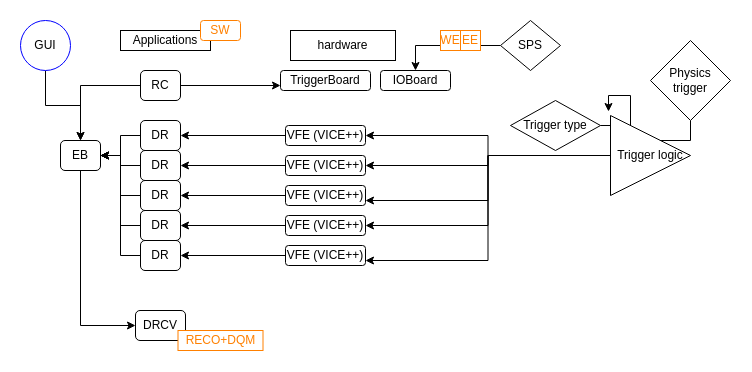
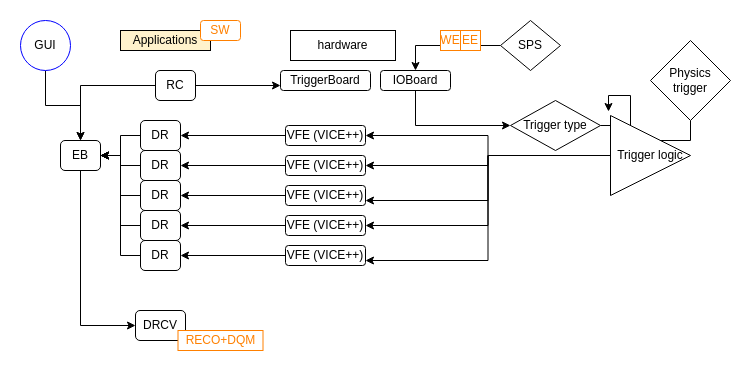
node "Applications": fillcolor #ffffff -> #fff2cc
node "RC": moved (161, 86) -> (176, 86)
edge "IOBoard" -> "Trigger type": added
